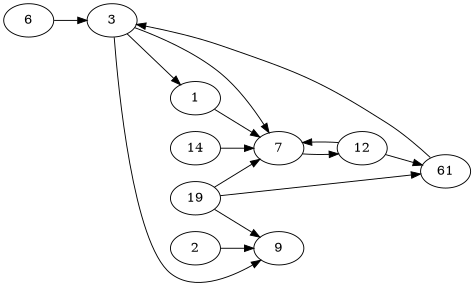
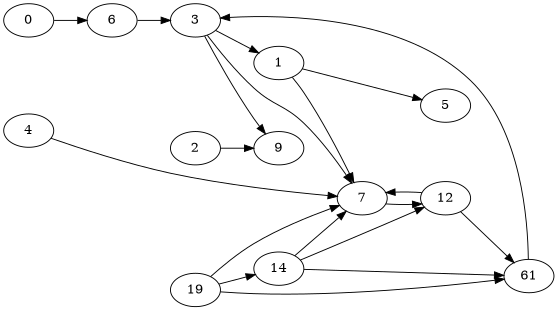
node "0": added
node "5": added
node "4": added
edge "19" -> "9": now "19" -> "14"
edge "14" -> "12": added
edge "14" -> "61": added
